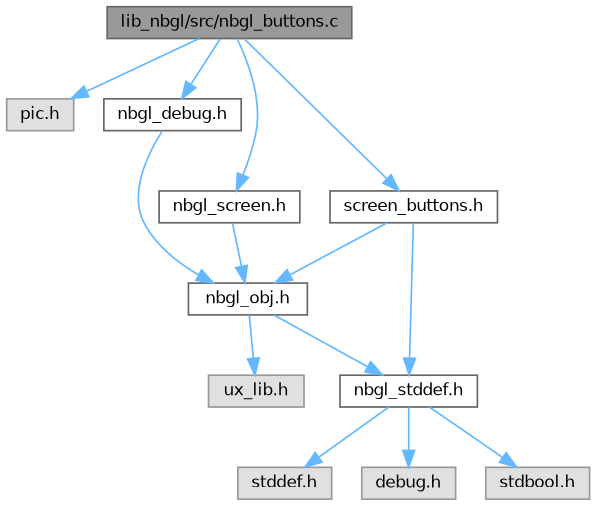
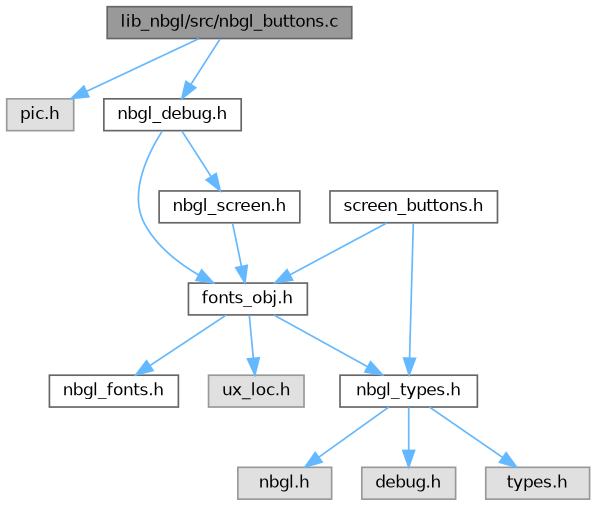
edge "lib_nbgl/src/nbgl_buttons.c" -> "nbgl_screen.h": now "nbgl_debug.h" -> "nbgl_screen.h"
edge "lib_nbgl/src/nbgl_buttons.c" -> "screen_buttons.h": removed
node "nbgl_obj.h": label "nbgl_obj.h" -> "fonts_obj.h"
node "nbgl_fonts.h": added
node "ux_lib.h": label "ux_lib.h" -> "ux_loc.h"
node "nbgl_stddef.h": label "nbgl_stddef.h" -> "nbgl_types.h"
node "stddef.h": label "stddef.h" -> "nbgl.h"
node "stdbool.h": label "stdbool.h" -> "types.h"
